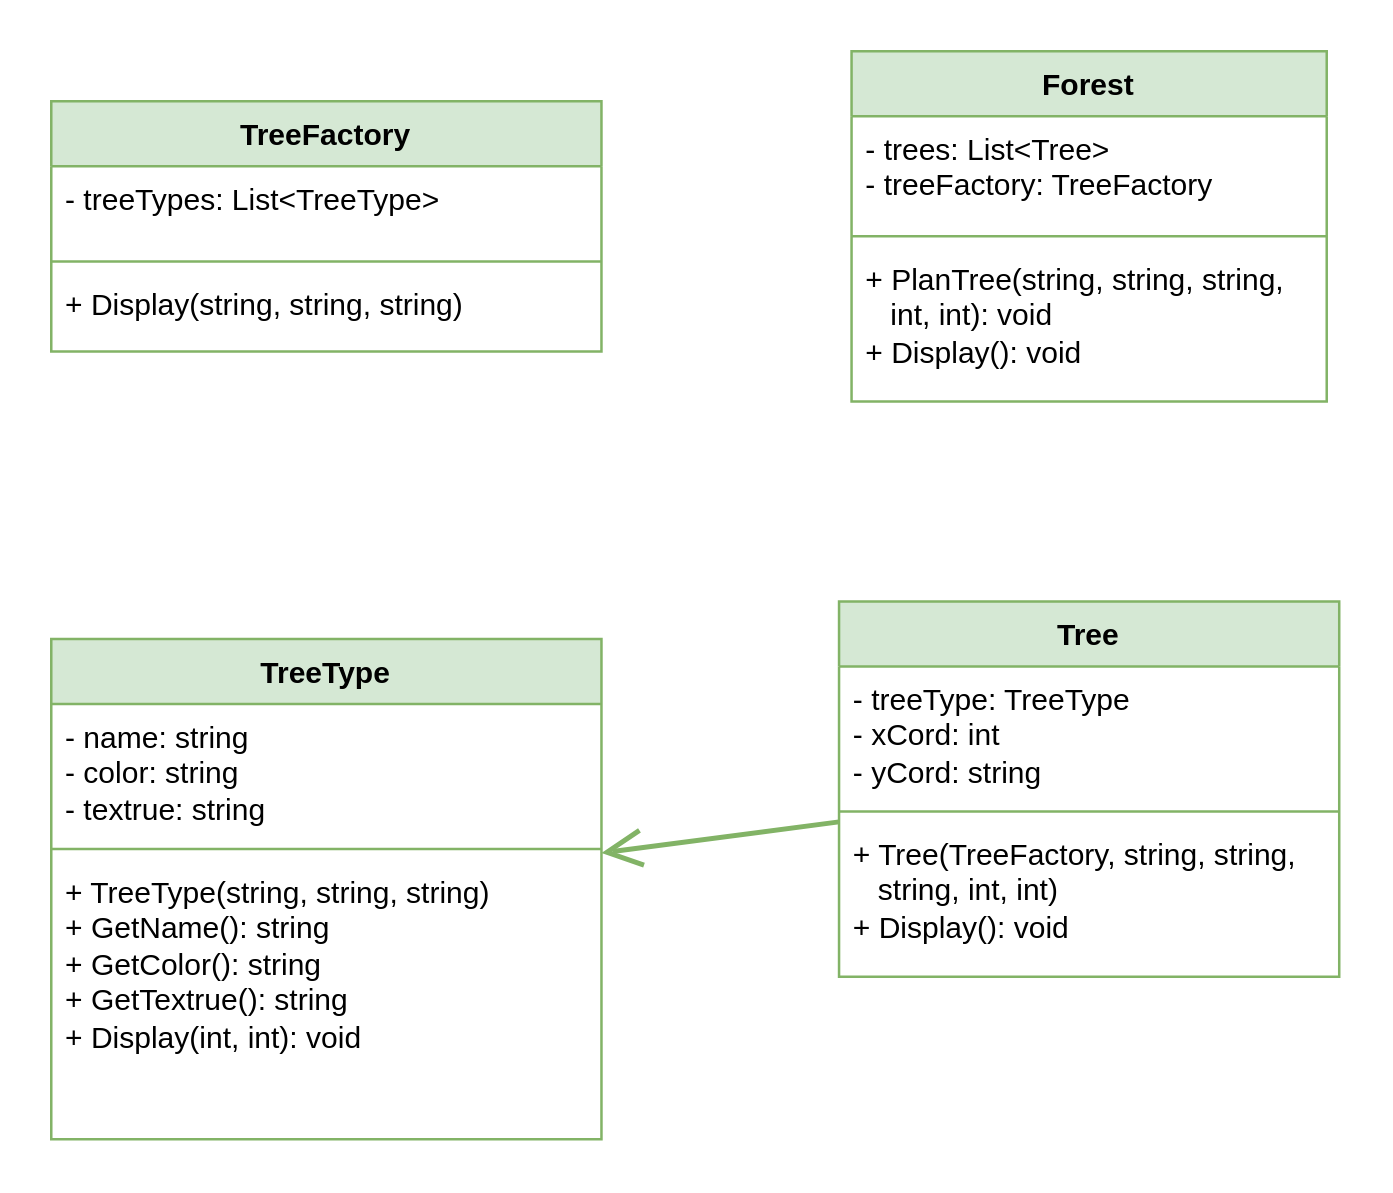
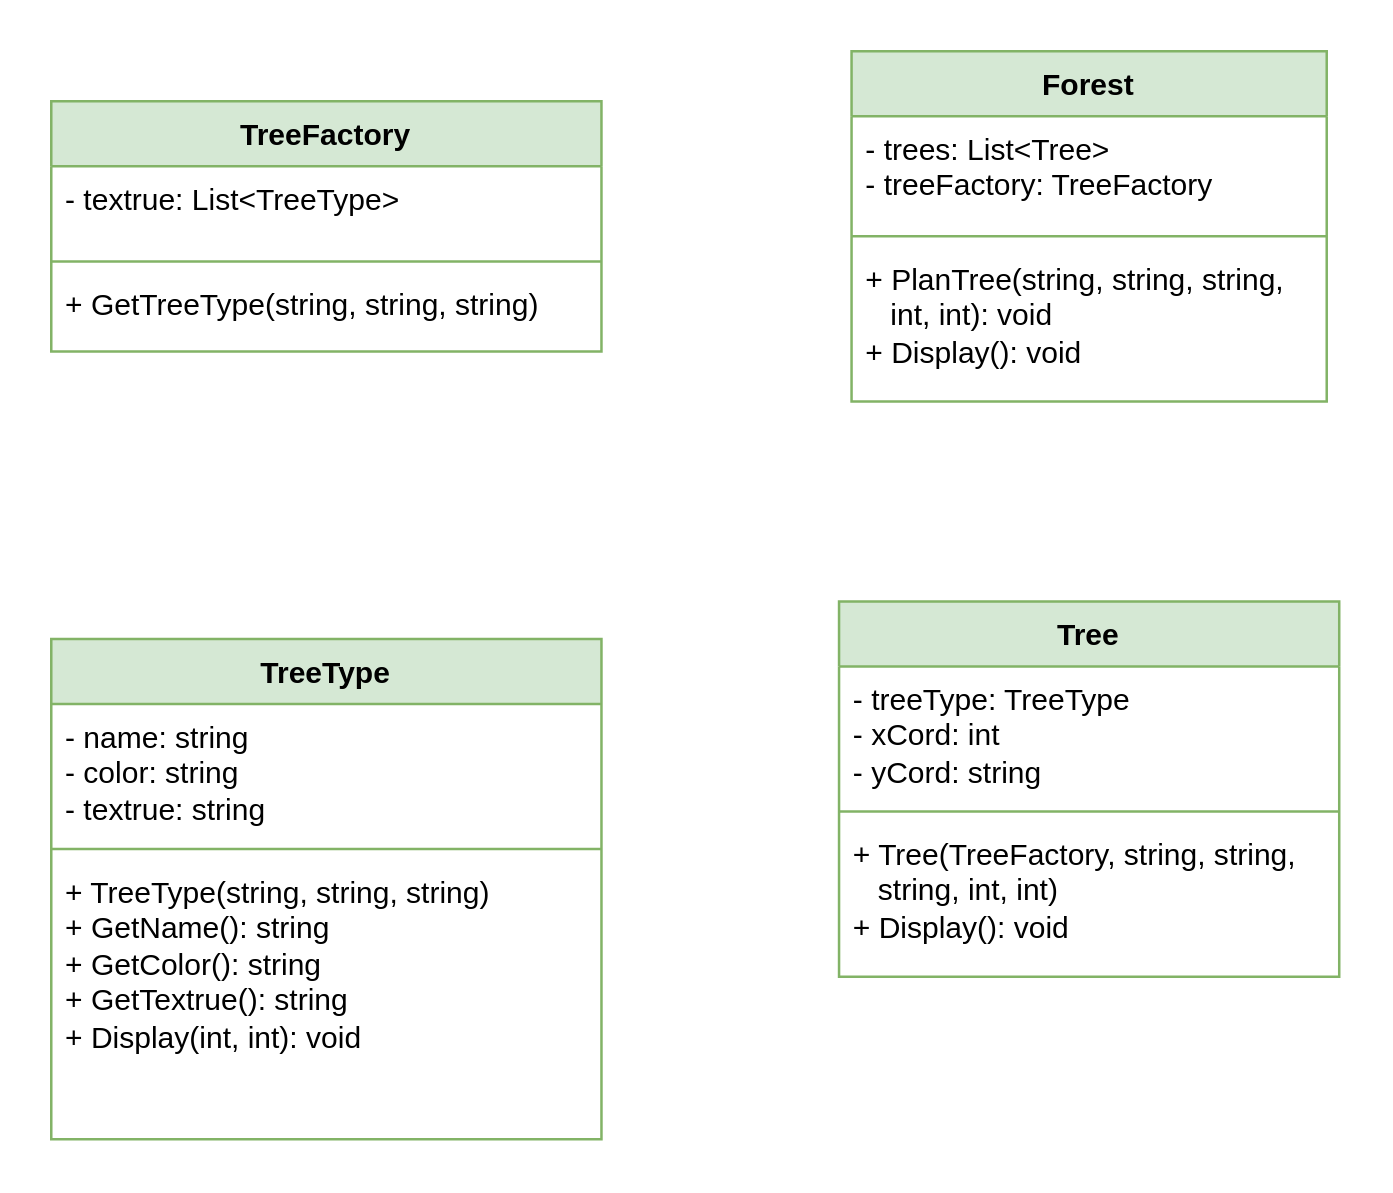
node "- treeTypes: List<TreeType>": label "- treeTypes: List<TreeType>" -> "- textrue: List<TreeType>"
node "+ Display(string, string, string)": label "+ Display(string, string, string)" -> "+ GetTreeType(string, string, string)"
edge "Tree" -> "TreeType": removed
